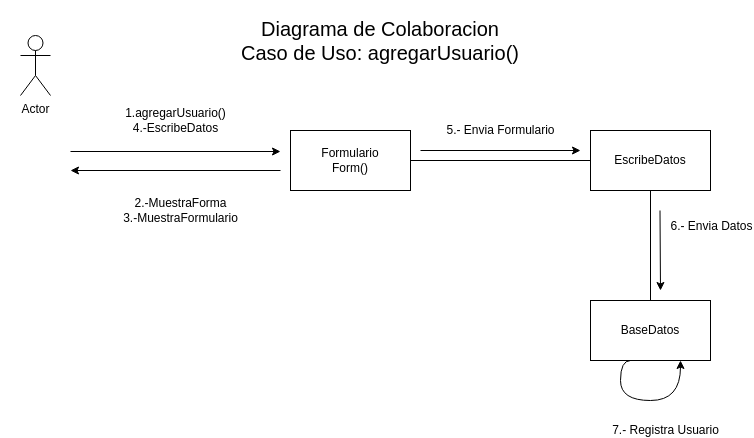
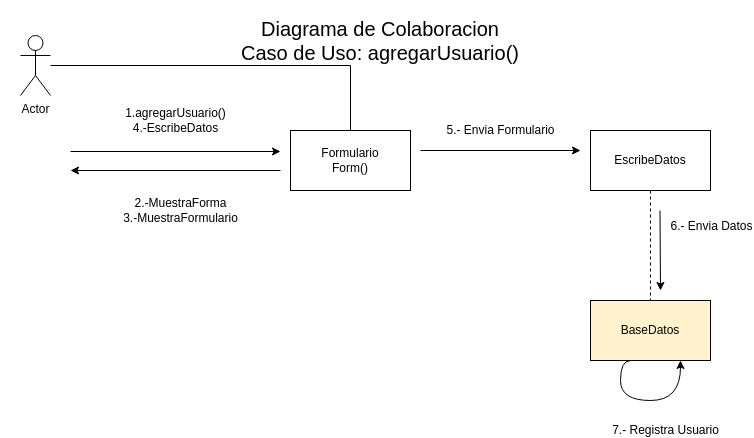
edge "Actor" -- "Formulario Form()": added
edge "Formulario Form()" -- "EscribeDatos": removed
edge "EscribeDatos" -- "BaseDatos": style solid -> dashed
node "BaseDatos": fillcolor #ffffff -> #fff2cc
